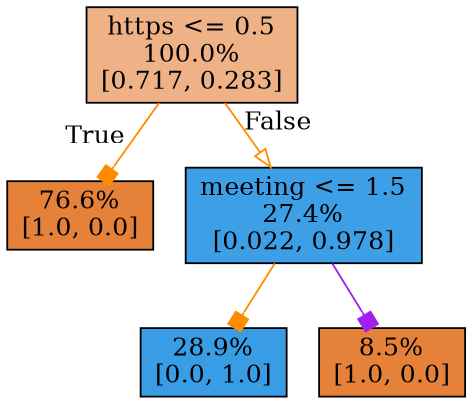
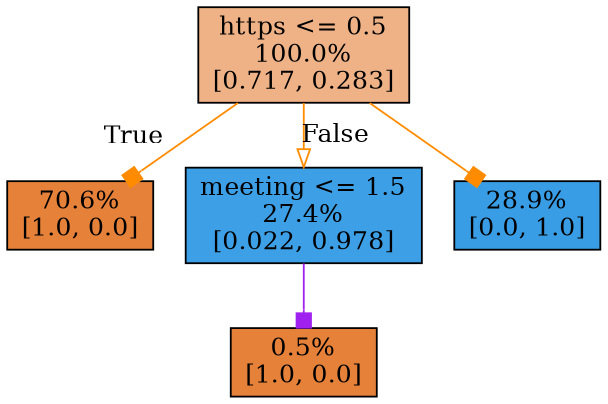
node "76.6% [1.0, 0.0]": label "76.6% [1.0, 0.0]" -> "70.6% [1.0, 0.0]"
edge "meeting <= 1.5 27.4% [0.022, 0.978]" -> "28.9% [0.0, 1.0]": now "https <= 0.5 100.0% [0.717, 0.283]" -> "28.9% [0.0, 1.0]"
node "8.5% [1.0, 0.0]": label "8.5% [1.0, 0.0]" -> "0.5% [1.0, 0.0]"
